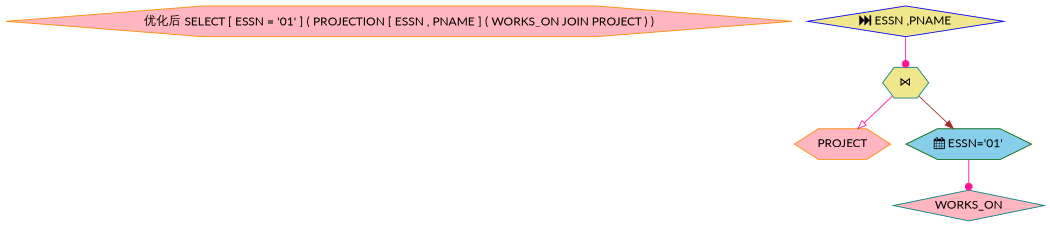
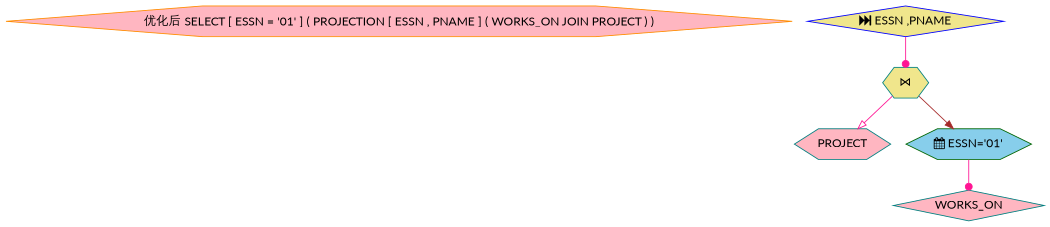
node "PROJECT": color darkorange -> teal
